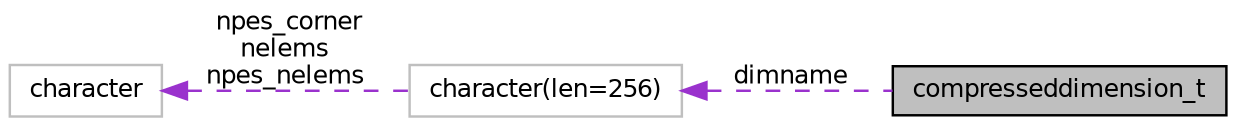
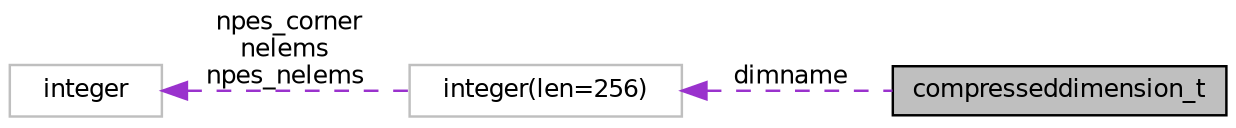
node "character": label "character" -> "integer"
node "character(len=256)": label "character(len=256)" -> "integer(len=256)"
